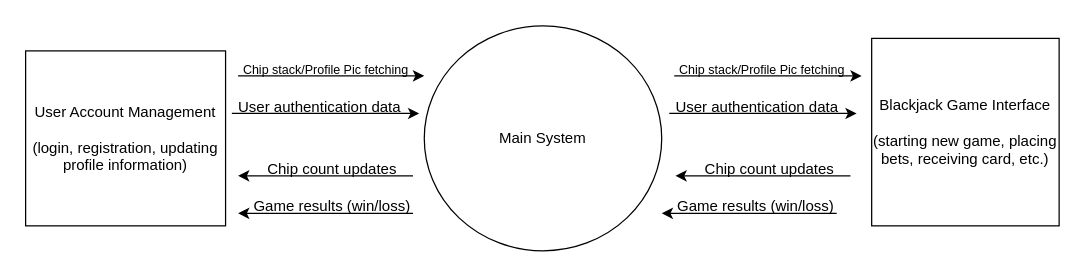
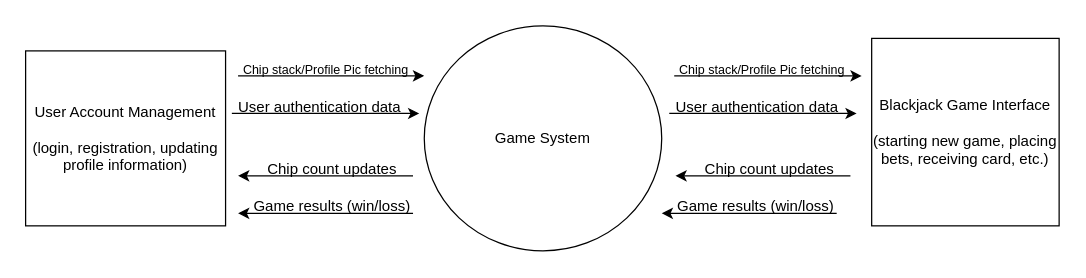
node "Main System": label "Main System" -> "Game System"
